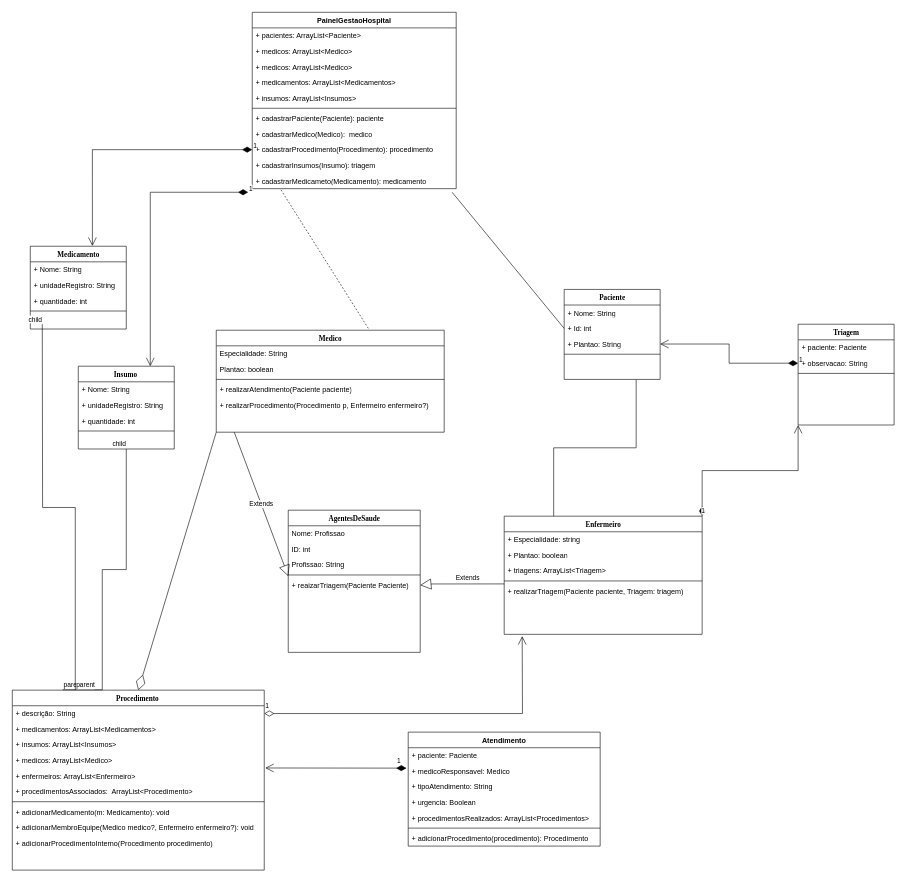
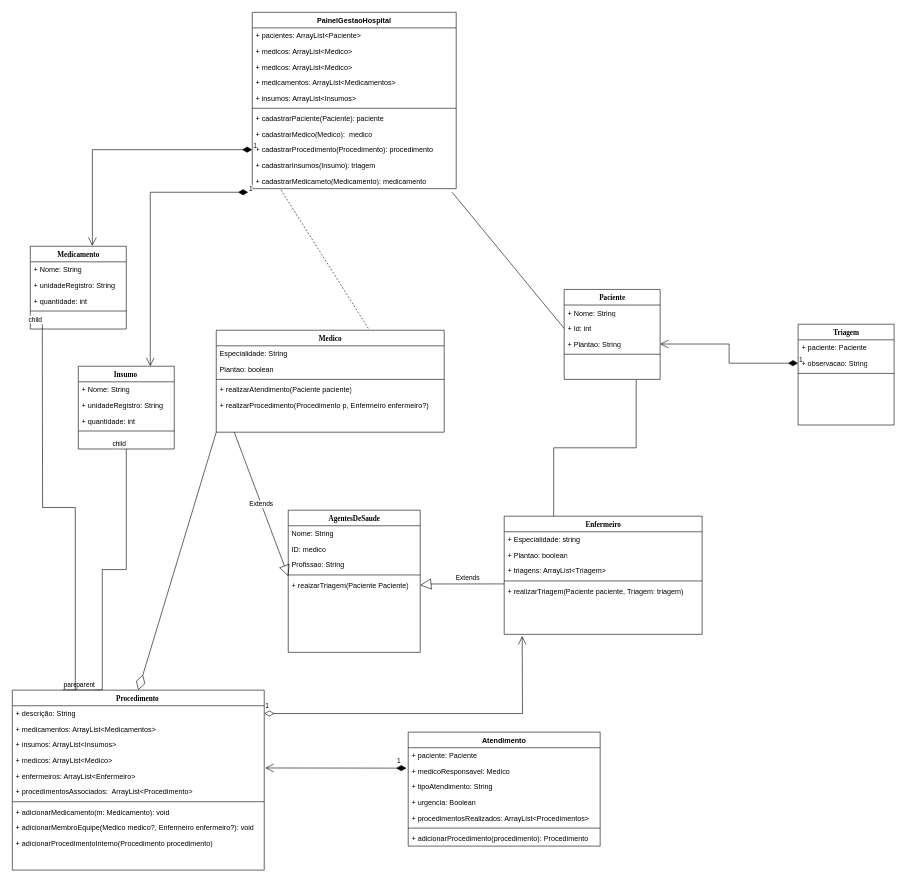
edge "Triagem" -- "Enfermeiro": removed, label "1"
node "Nome: Profissao": label "Nome: Profissao" -> "Nome: String"
node "ID: int": label "ID: int" -> "ID: medico"
